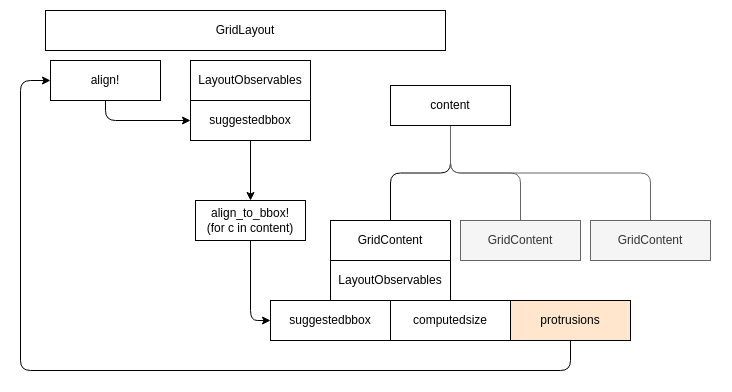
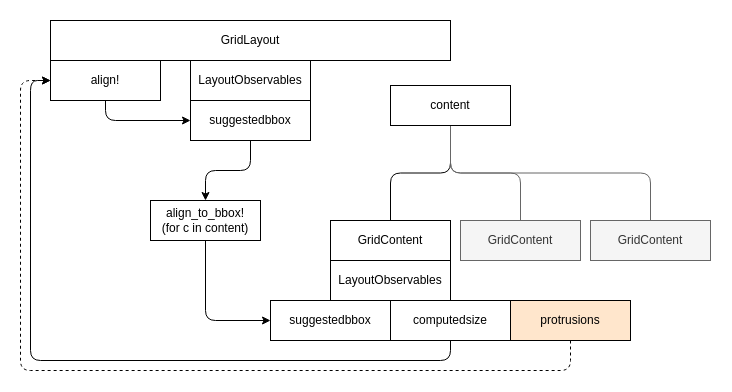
node "GridLayout": moved (246, 31) -> (251, 41)
node "align_to_bbox! (for c in content)": moved (251, 221) -> (206, 221)
edge "computedsize" -> "align!": added
edge "protrusions" -> "align!": style solid -> dashed
